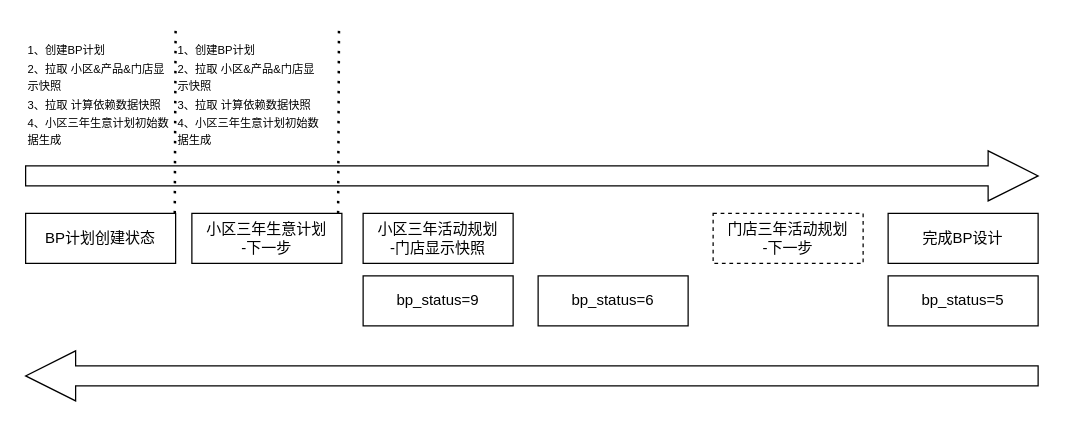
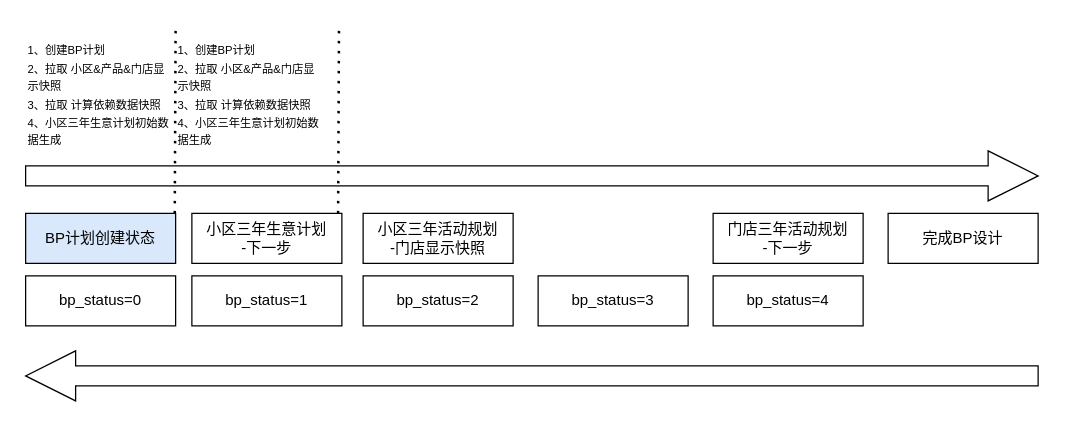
node "BP计划创建状态": fillcolor #ffffff -> #dae8fc
node "门店三年活动规划 -下一步": style dashed -> solid
node "bp_status=0": added
node "bp_status=1": added
node "bp_status=9": label "bp_status=9" -> "bp_status=2"
node "bp_status=6": label "bp_status=6" -> "bp_status=3"
node "bp_status=4": added
node "bp_status=5": removed
